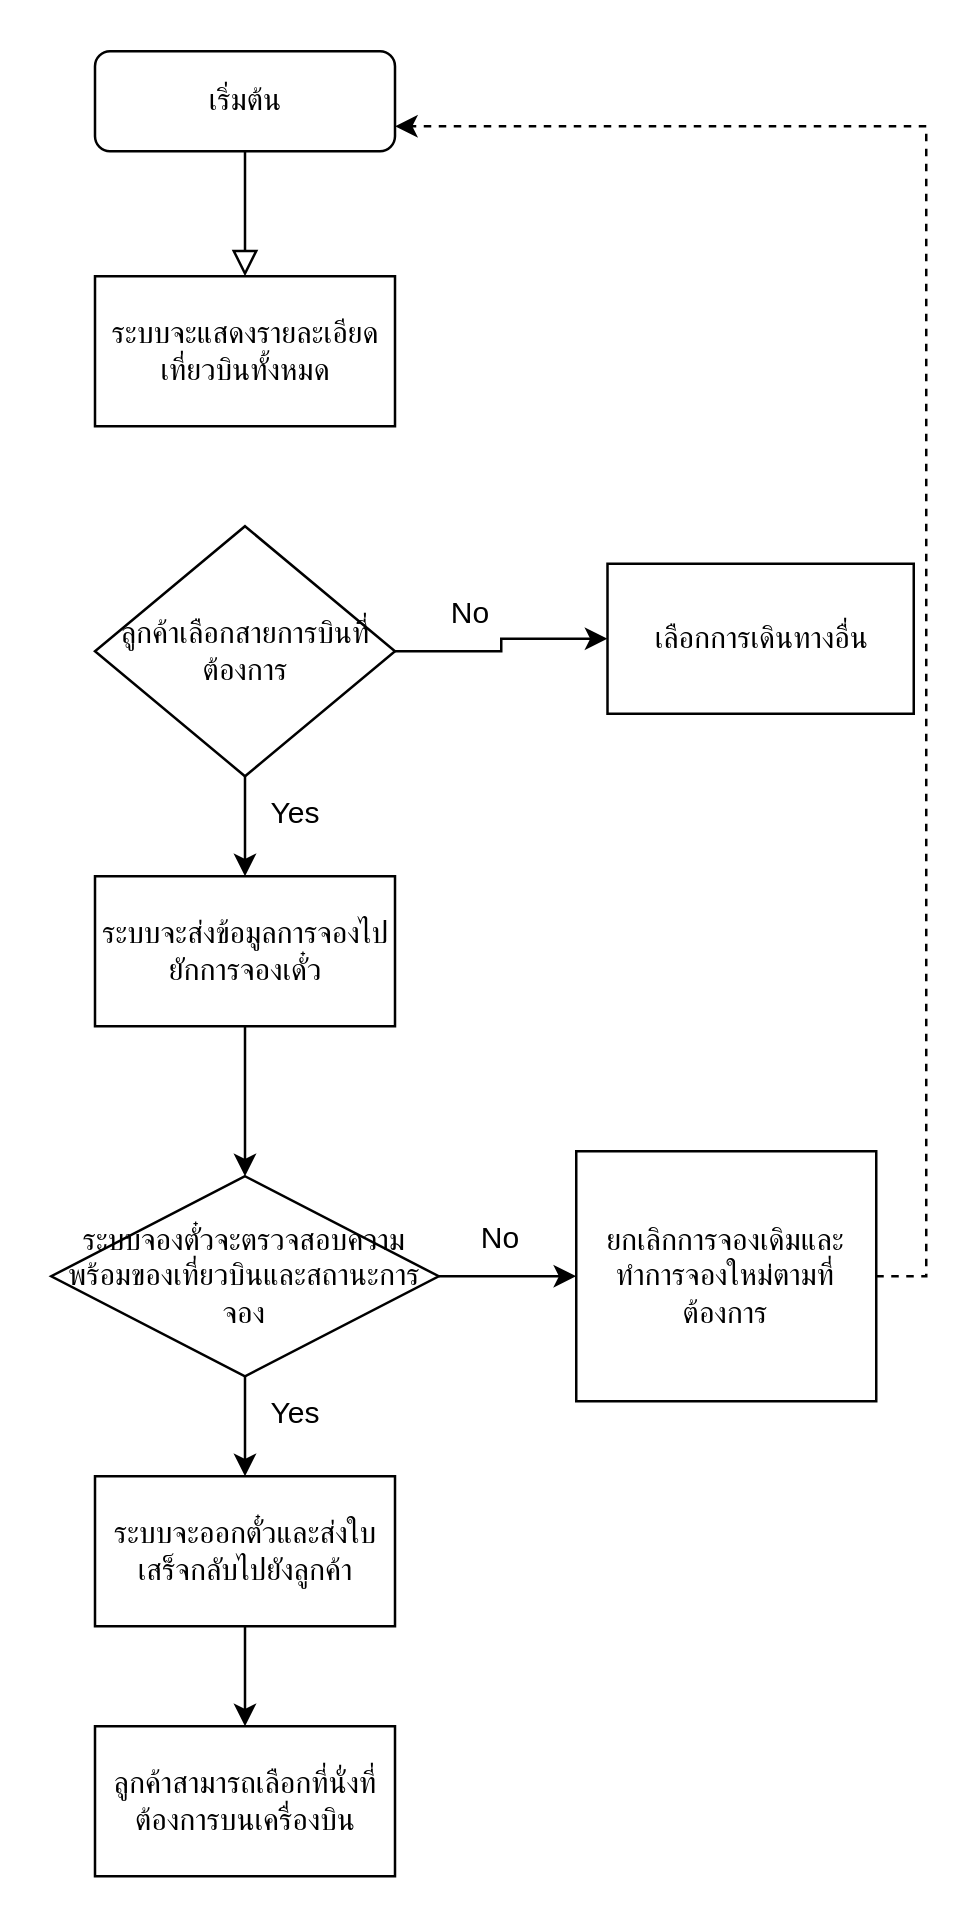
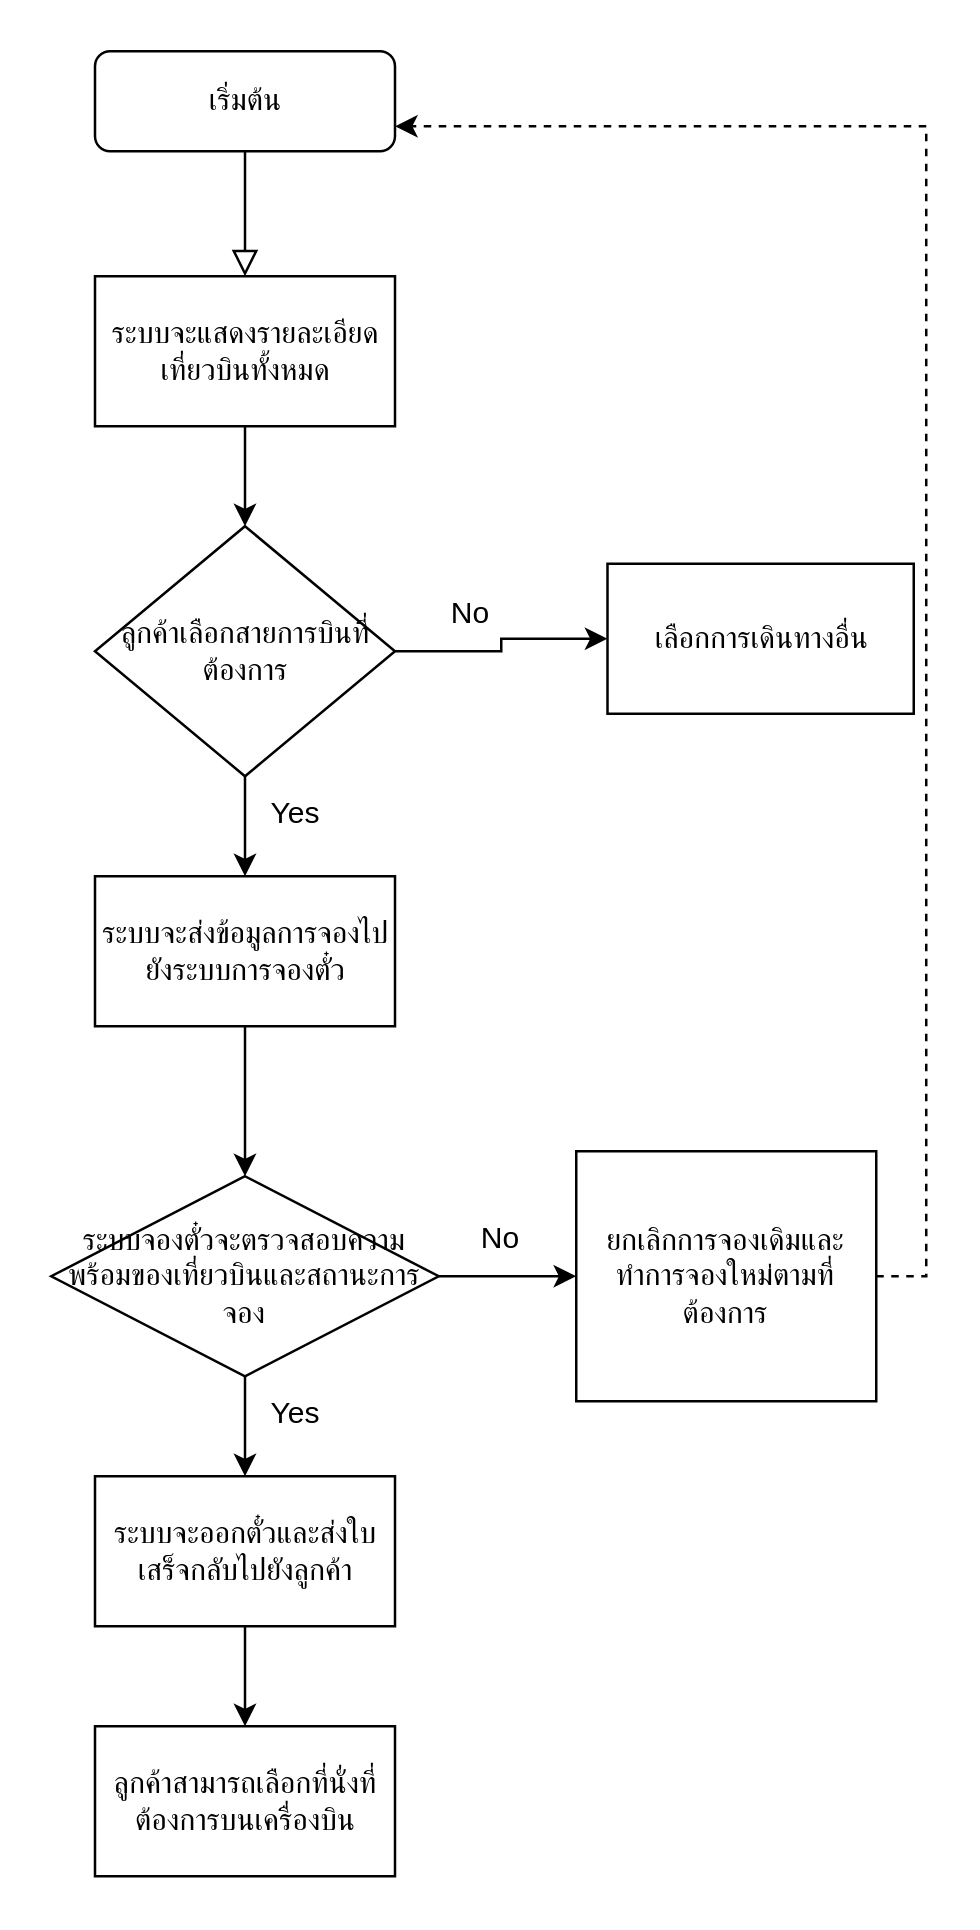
edge "ระบบจะแสดงรายละเอียดเที่ยวบินทั้งหมด" -> "ลูกค้าเลือกสายการบินที่ต้องการ": added
node "ระบบจะส่งข้อมูลการจองไปยักการจองเดั๋ว": label "ระบบจะส่งข้อมูลการจองไปยักการจองเดั๋ว" -> "ระบบจะส่งข้อมูลการจองไปยังระบบการจองตั๋ว"
